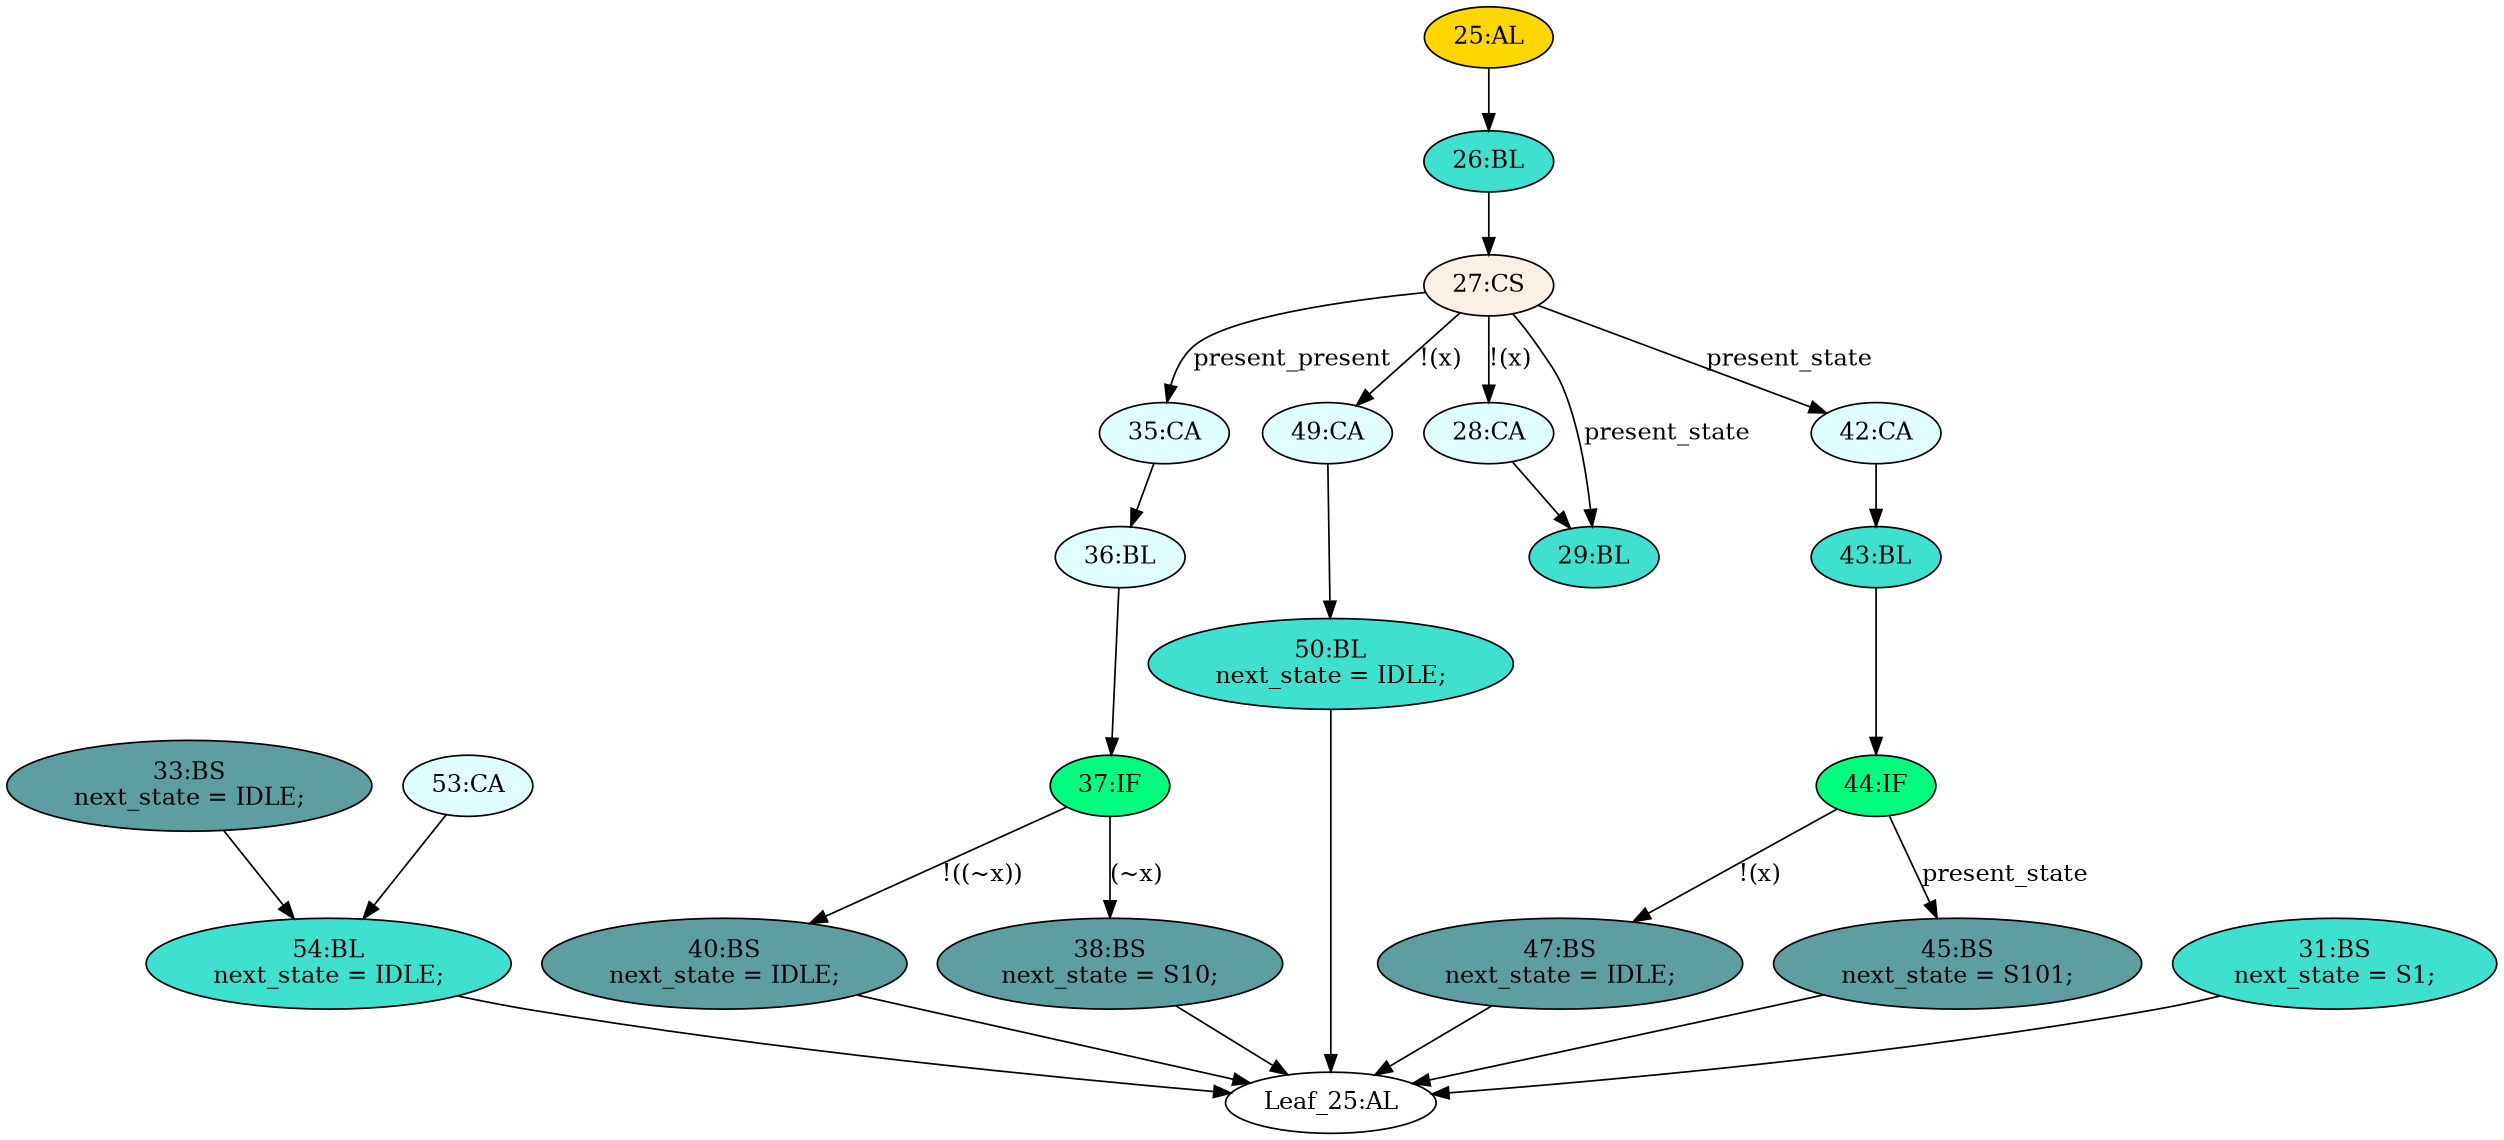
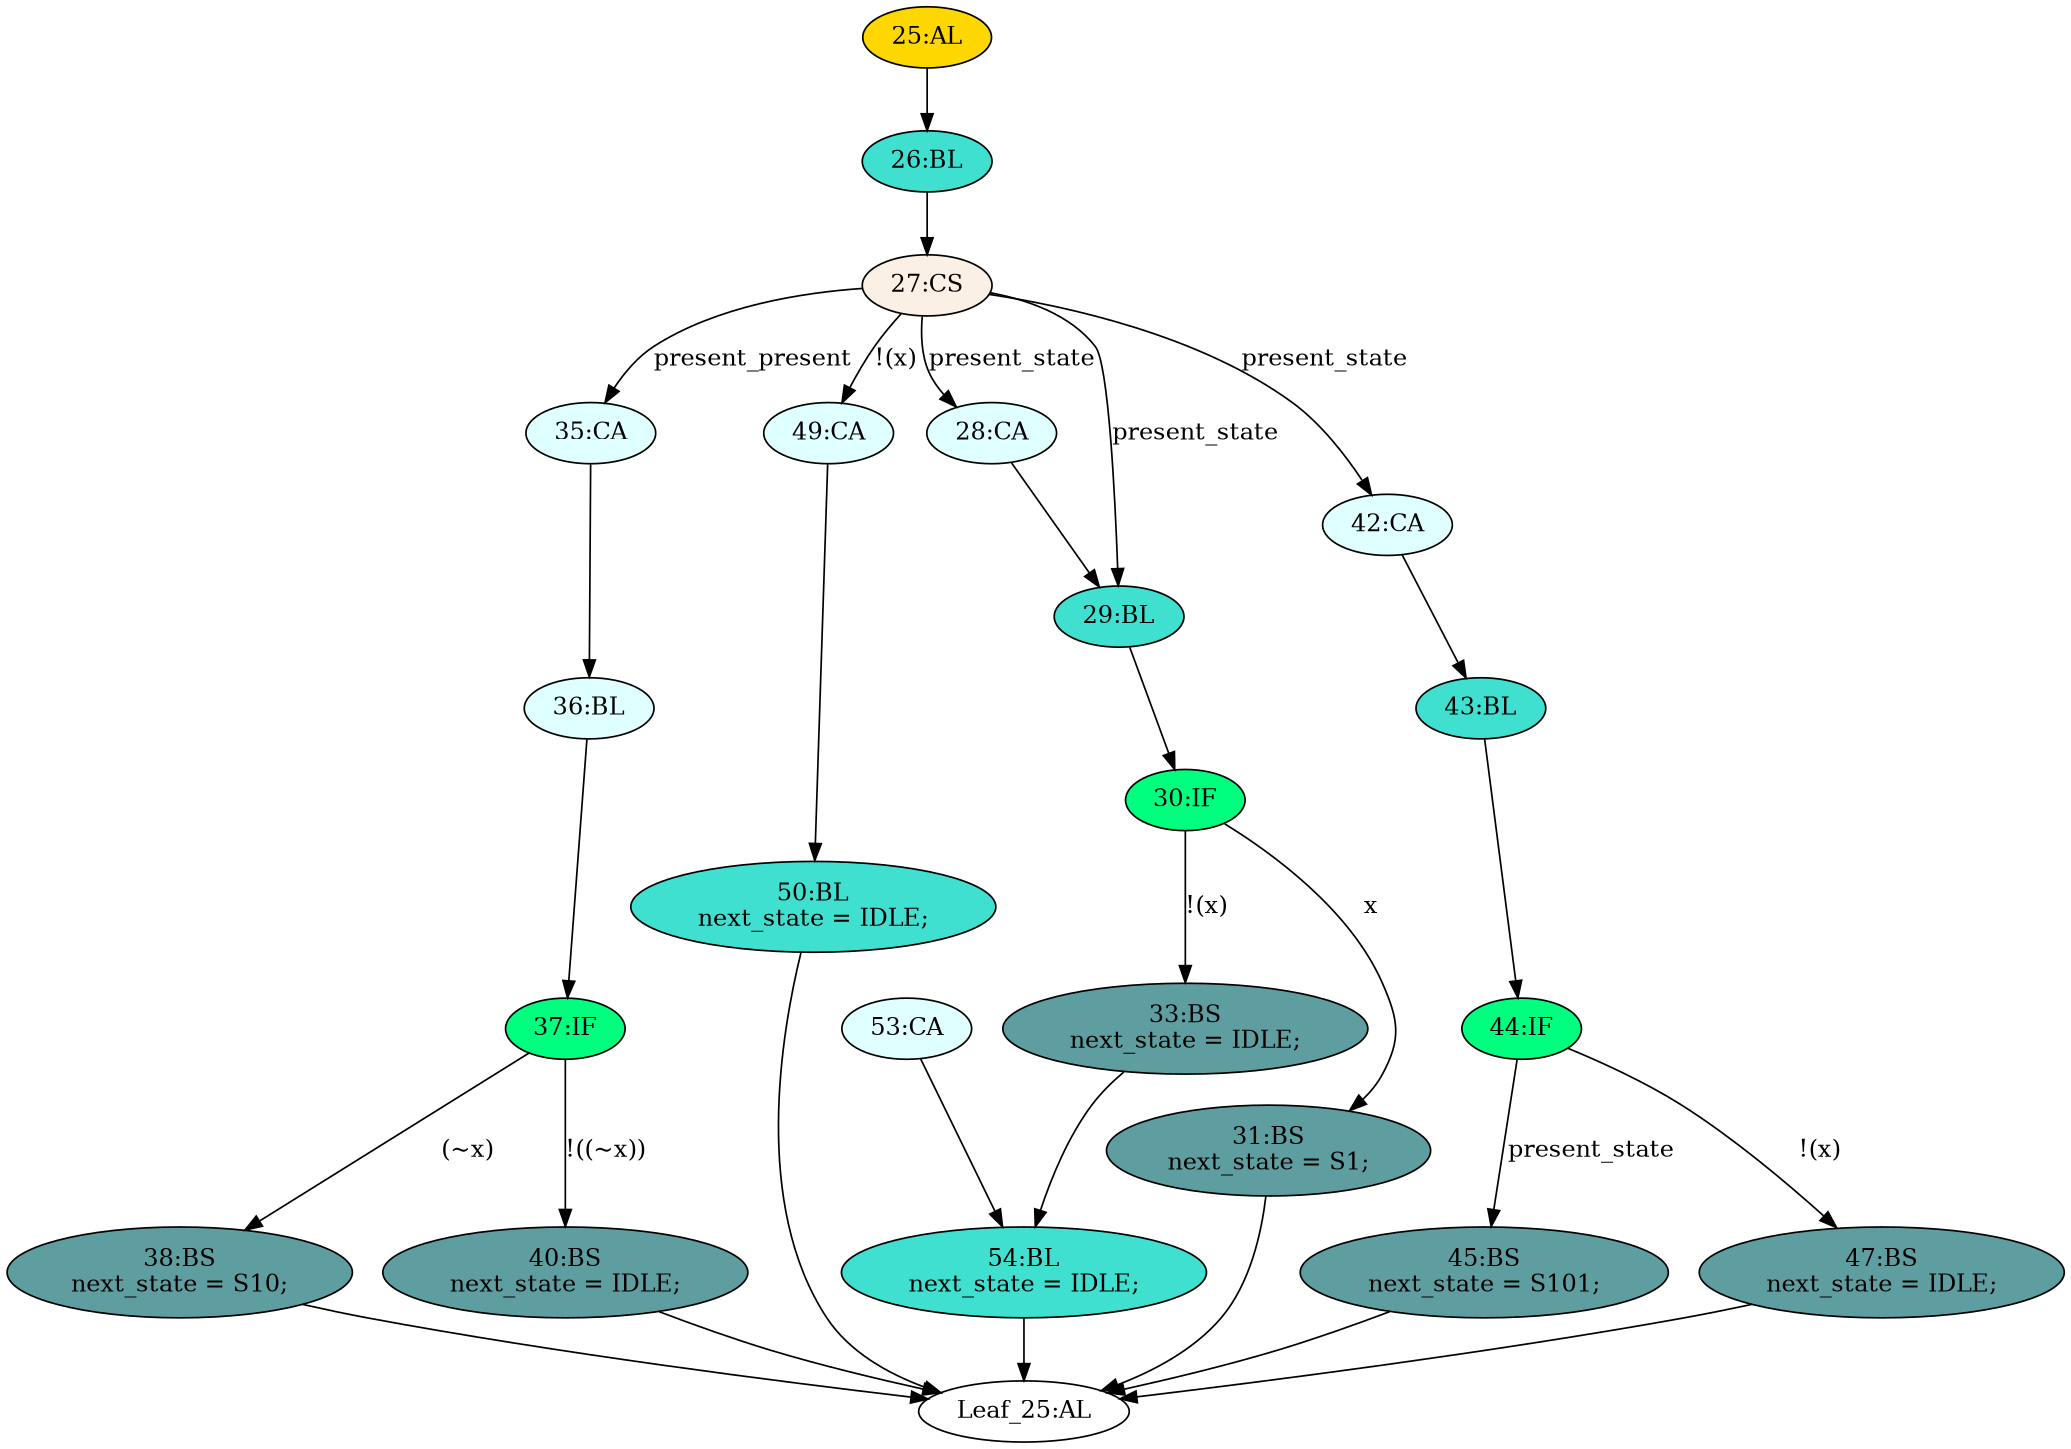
edge "27:CS" -> "28:CA": label "!(x)" -> "present_state"
node "30:IF": added
node "31:BS next_state = S1;": fillcolor turquoise -> cadetblue
